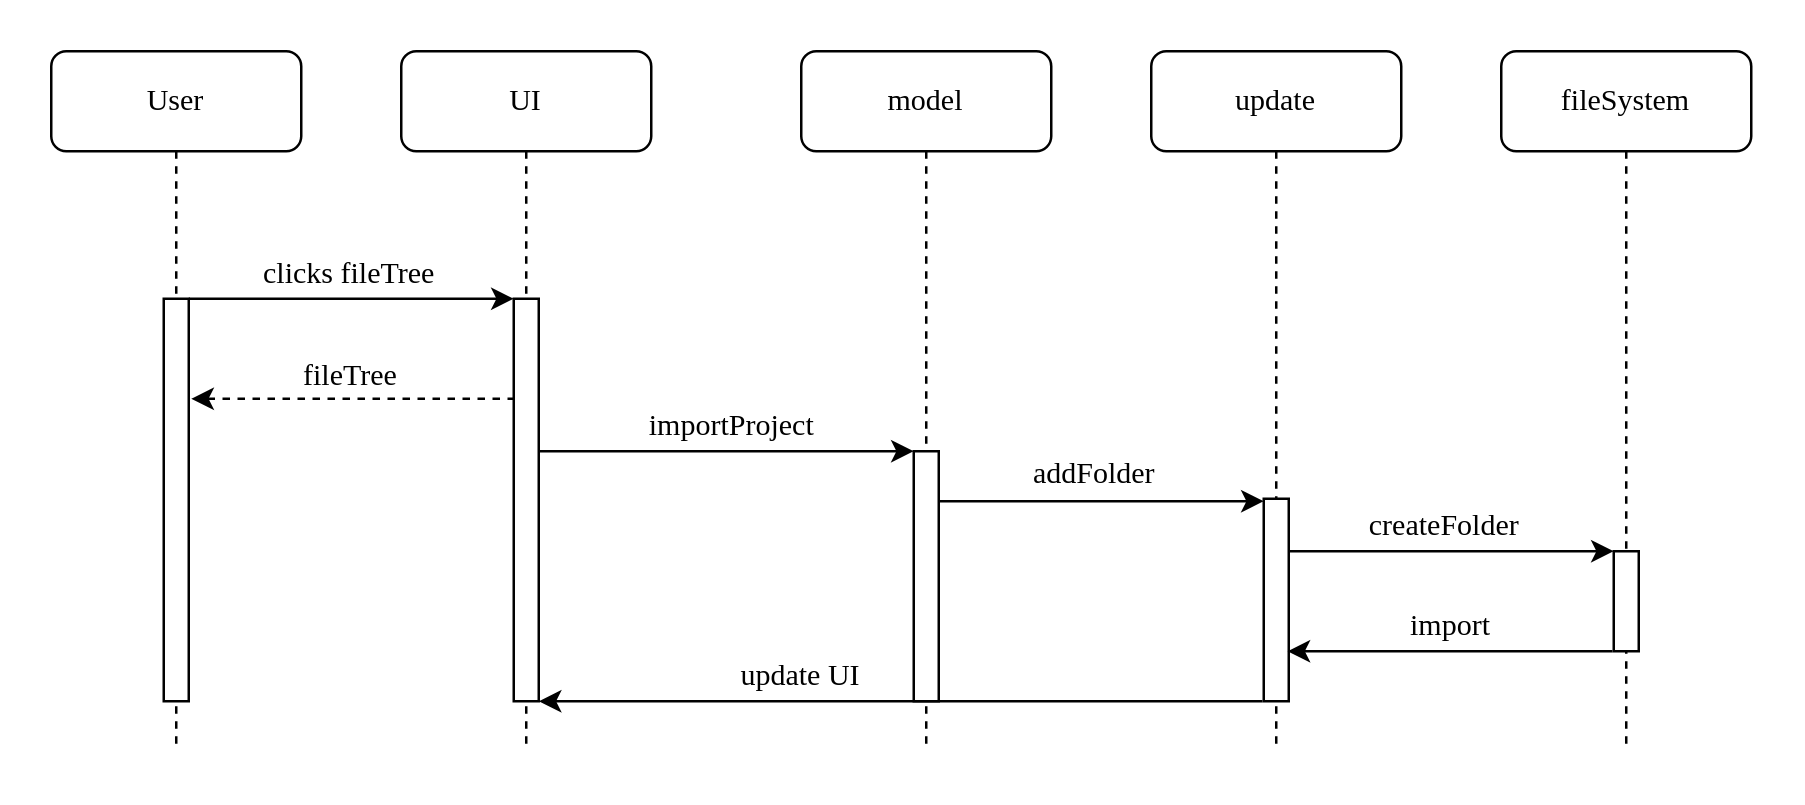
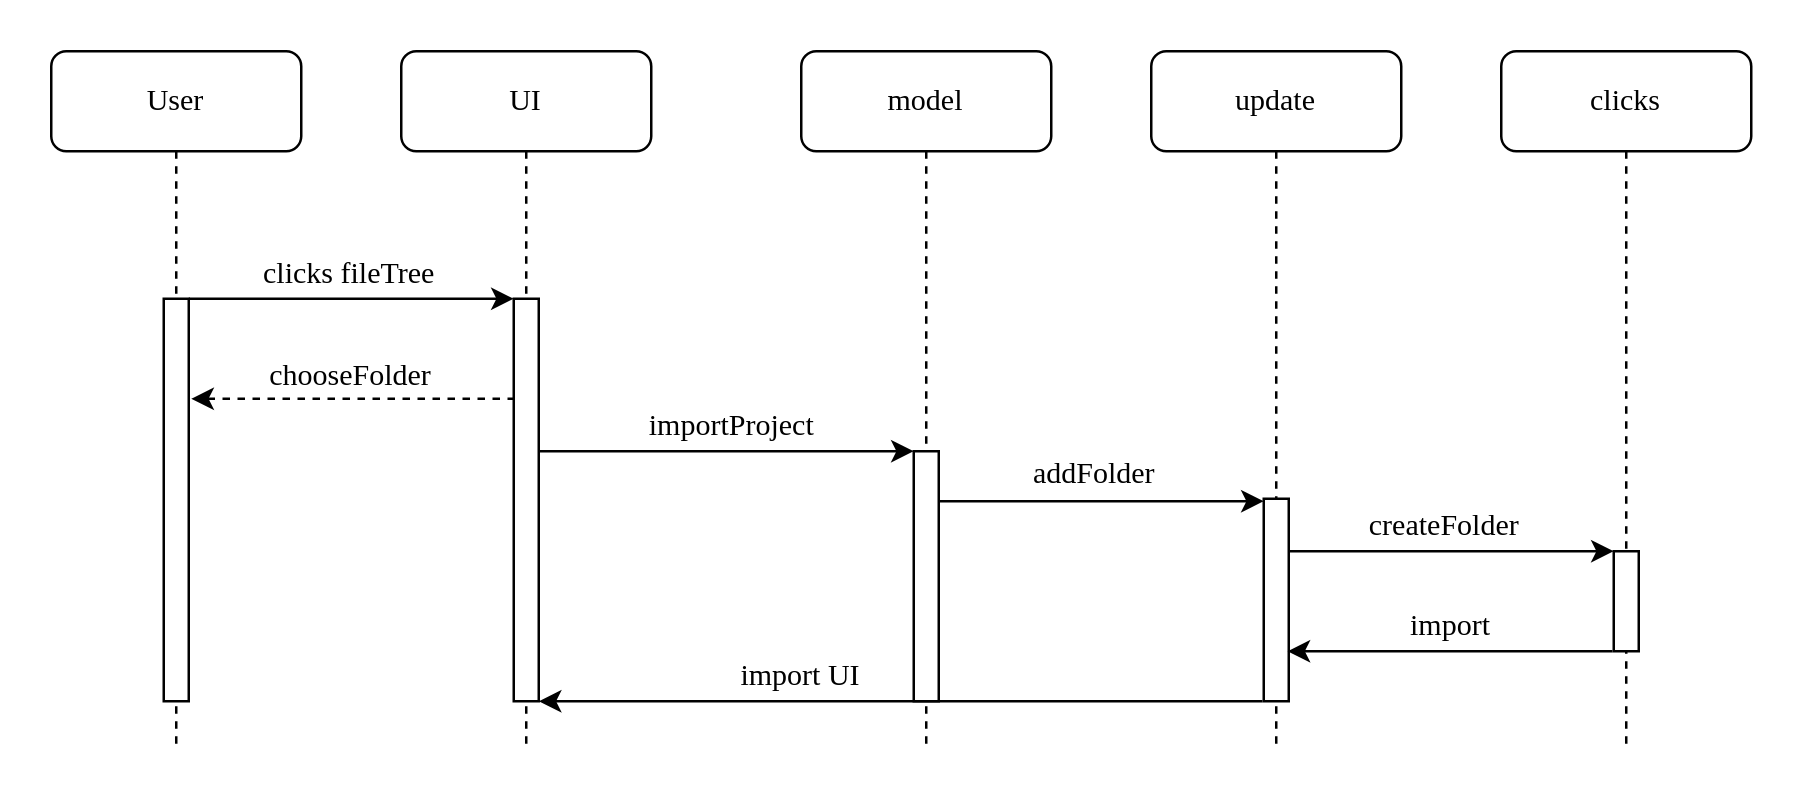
node "fileSystem": label "fileSystem" -> "clicks"
node "fileTree": label "fileTree" -> "chooseFolder"
node "update UI": label "update UI" -> "import UI"
